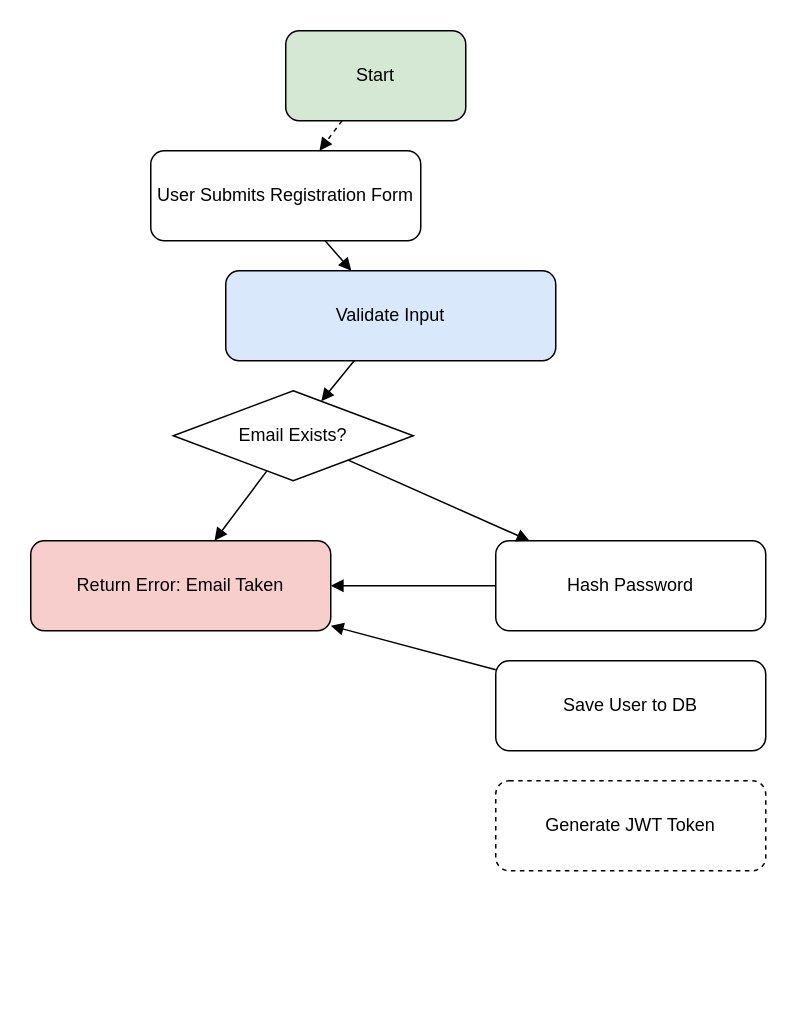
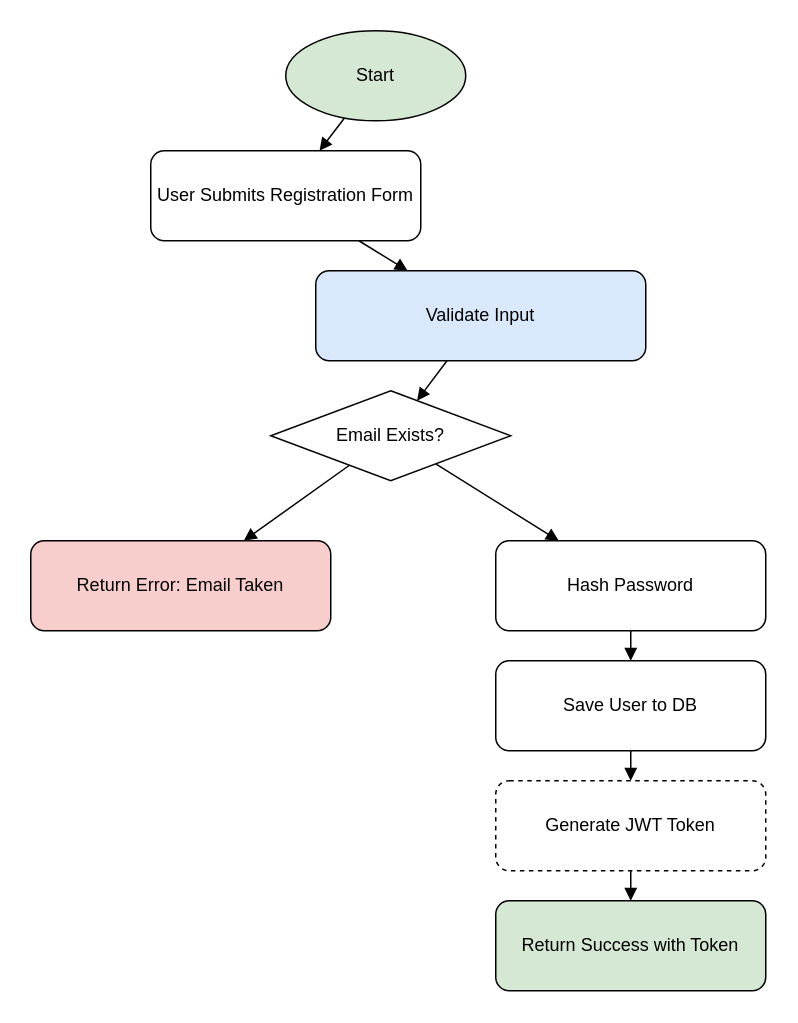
node "Start": shape rounded rectangle -> ellipse
edge "Start" -> "User Submits Registration Form": style dashed -> solid
node "Validate Input": moved (391, 316) -> (481, 316)
node "Email Exists?": moved (293, 436) -> (391, 436)
edge "Hash Password" -> "Return Error: Email Taken": now "Hash Password" -> "Save User to DB"
edge "Save User to DB" -> "Return Error: Email Taken": now "Save User to DB" -> "Generate JWT Token"
edge "Generate JWT Token" -> "Return Success with Token": added
node "Return Success with Token": added
